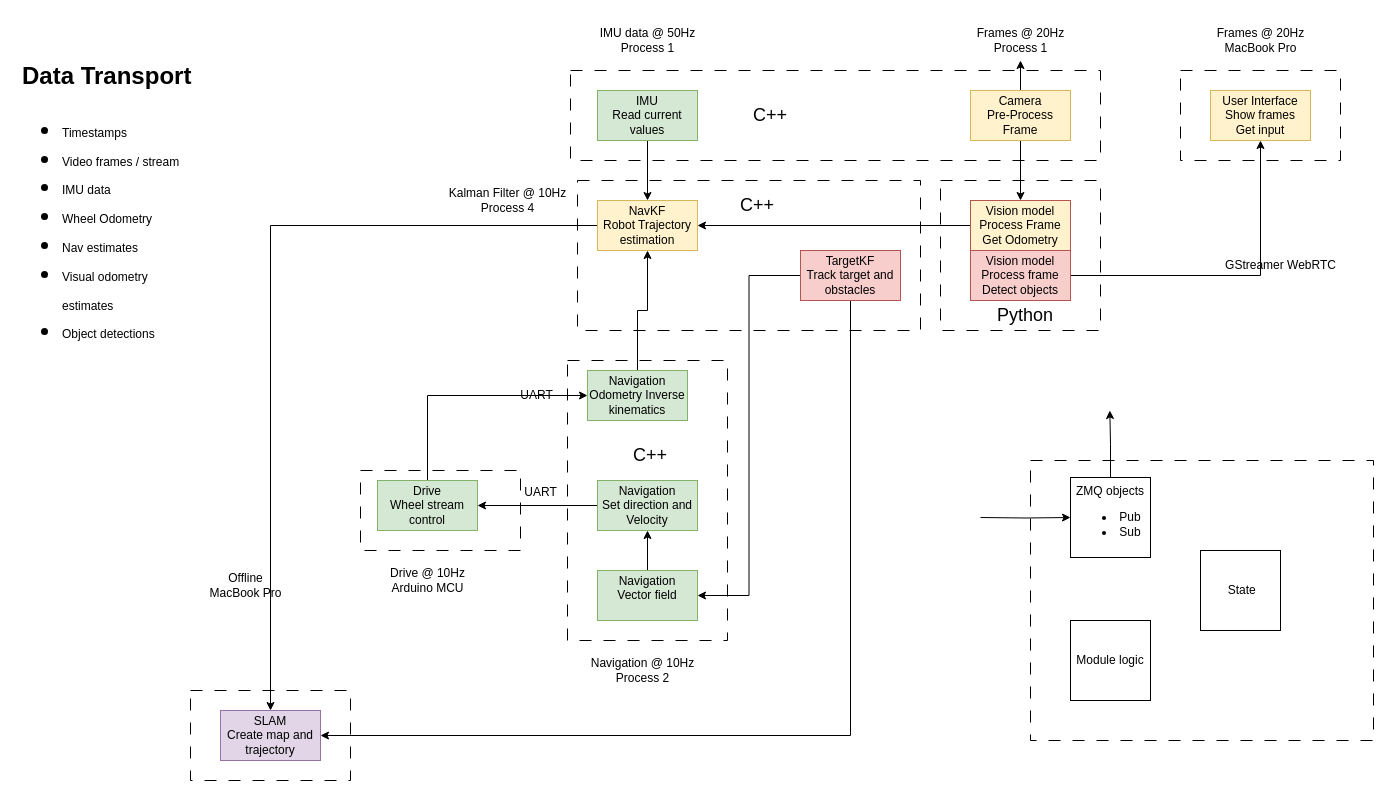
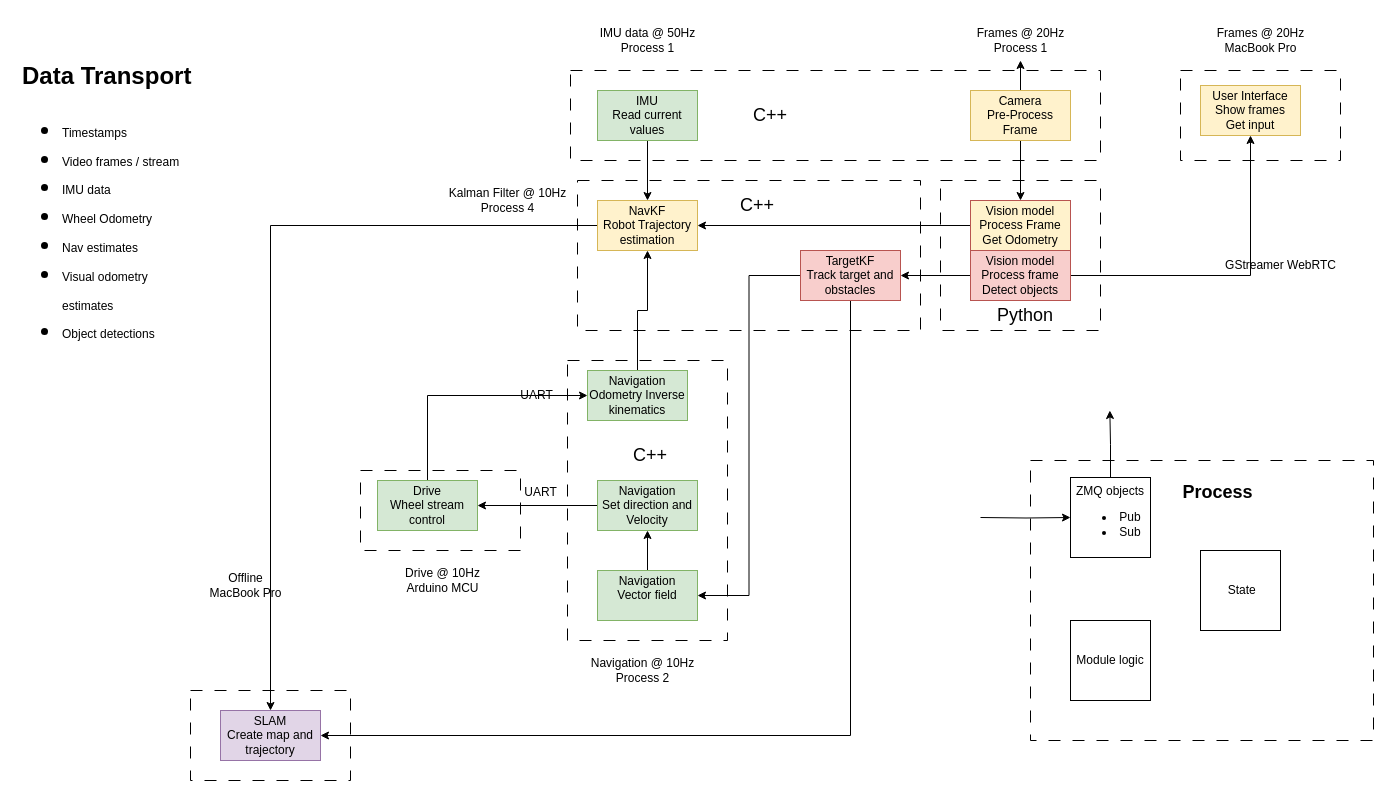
node "User Interface Show frames Get input": moved (1261, 116) -> (1251, 111)
edge "Vision model Process frame Detect objects" -> "TargetKF Track target and obstacles": added
node "Process": added
node "Drive @ 10Hz Arduino MCU": moved (428, 581) -> (443, 581)
